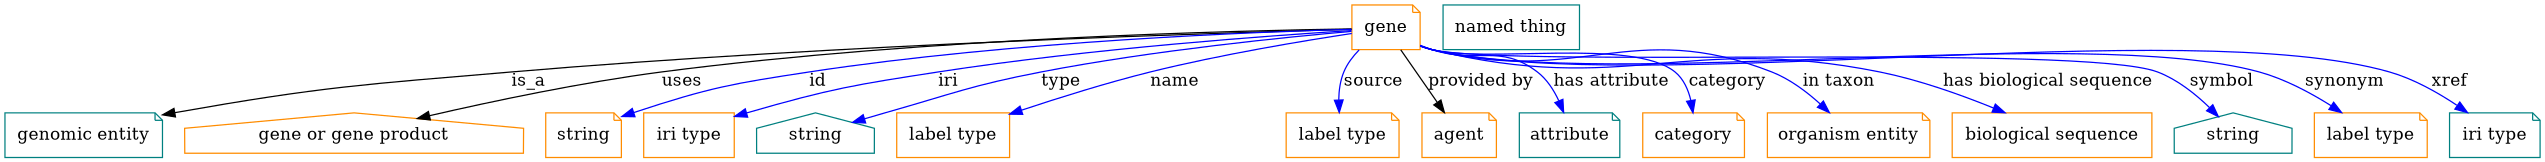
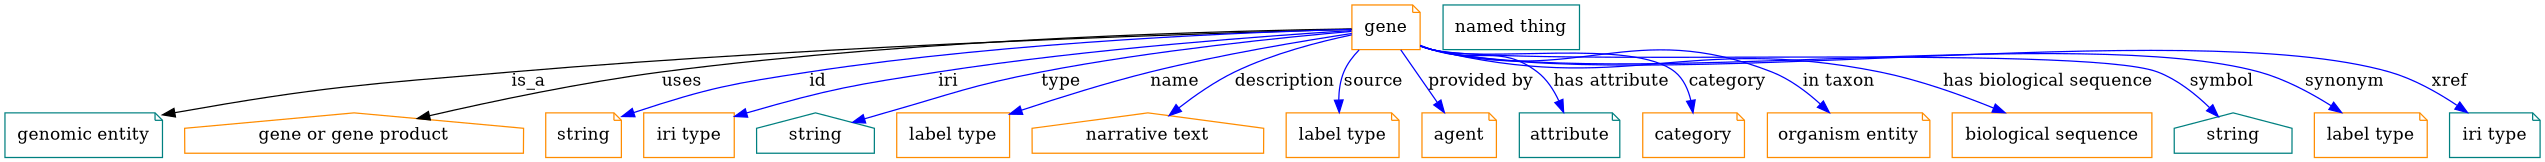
edge "gene" -> "agent": color black -> blue
node "narrative text": added
